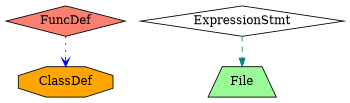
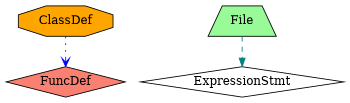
edge "FuncDef" -> "ClassDef": reversed
edge "ExpressionStmt" -> "File": reversed
